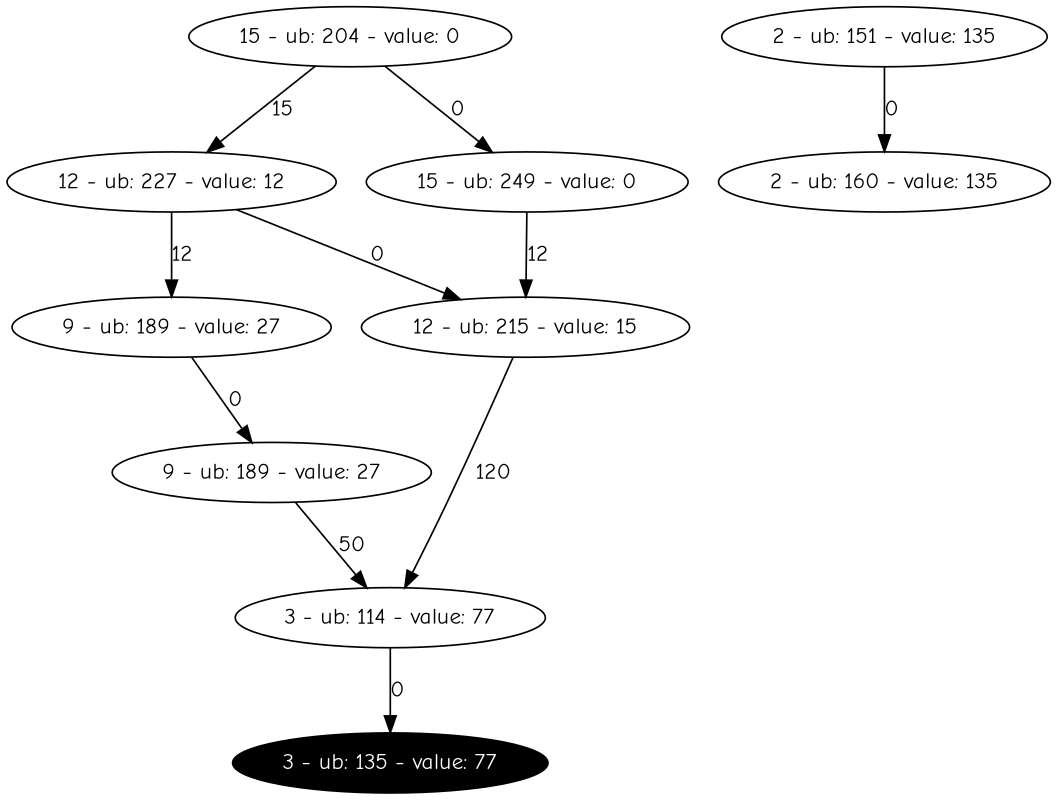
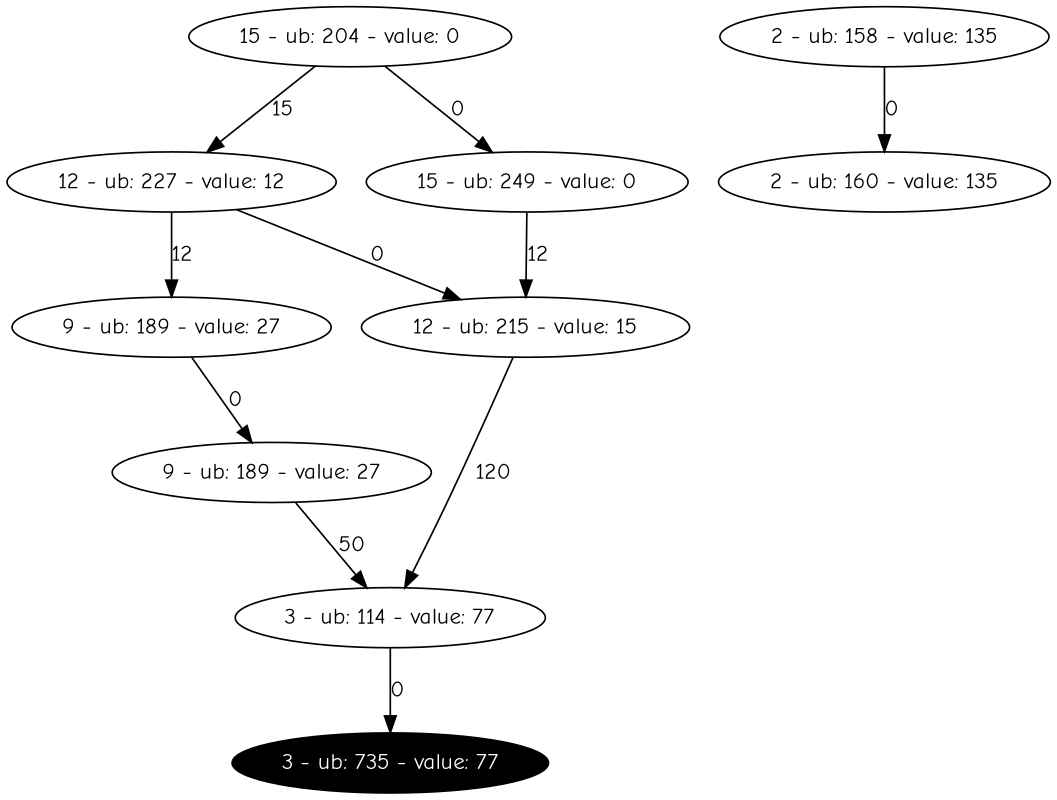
node "2 - ub: 151 - value: 135": label "2 - ub: 151 - value: 135" -> "2 - ub: 158 - value: 135"
node "3 - ub: 135 - value: 77": label "3 - ub: 135 - value: 77" -> "3 - ub: 735 - value: 77"
